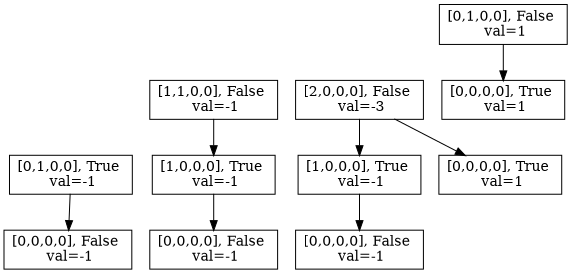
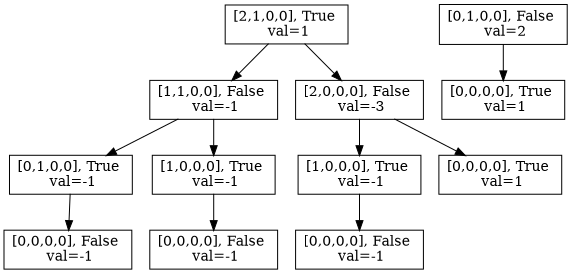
node "[2,1,0,0], True val=1": added
node "[0,1,0,0], False val=1": label "[0,1,0,0], False val=1" -> "[0,1,0,0], False val=2"
edge "[1,1,0,0], False val=-1" -> "[0,1,0,0], True val=-1": added
